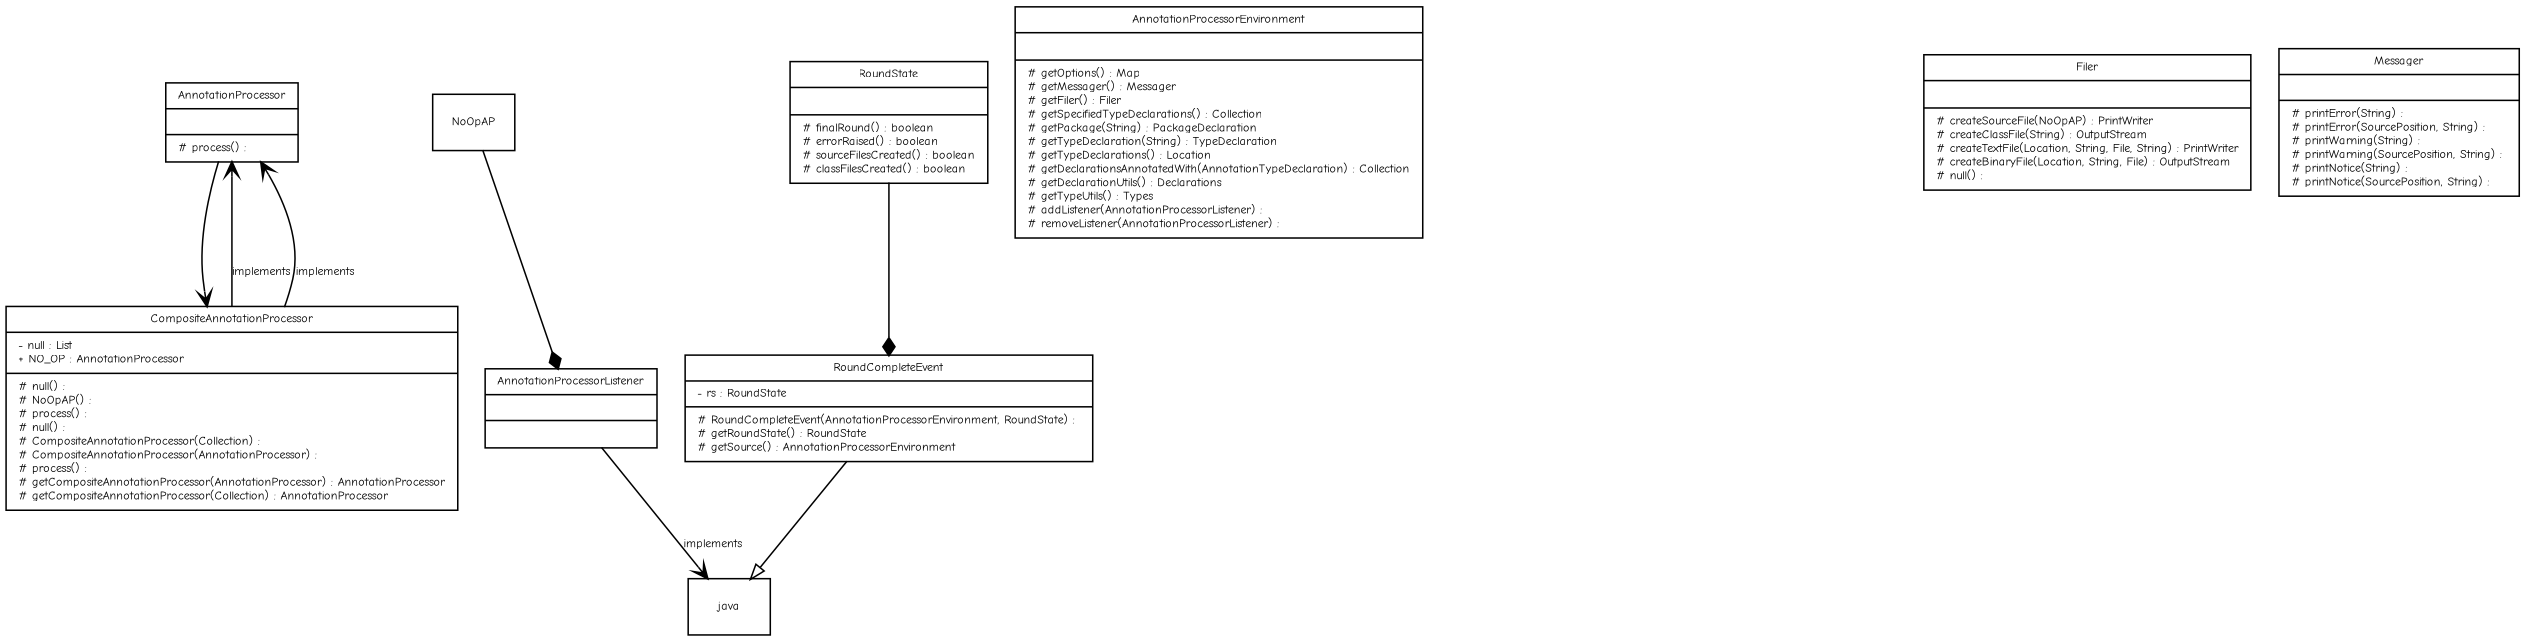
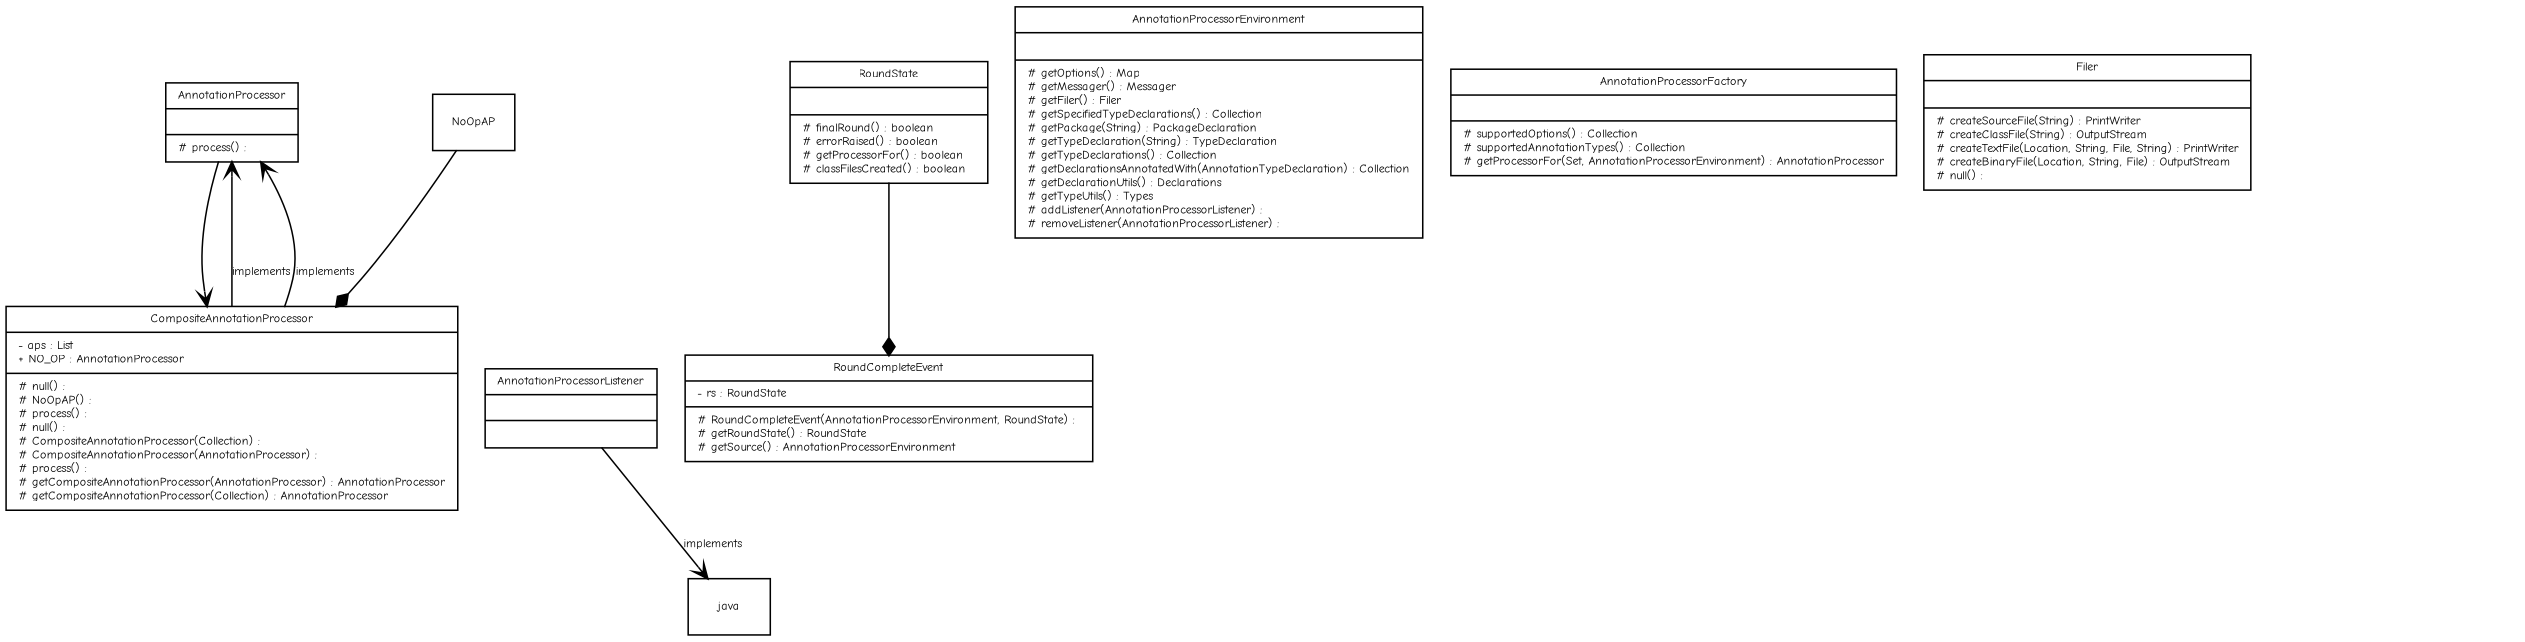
node "Filer": text "# createSourceFile(NoOpAP) : PrintWriter" -> "# createSourceFile(String) : PrintWriter"
node "AnnotationProcessorFactory": added
node "Messager": removed
node "RoundState": text "# sourceFilesCreated() : boolean" -> "# getProcessorFor() : boolean"
node "AnnotationProcessorEnvironment": text "# getTypeDeclarations() : Location" -> "# getTypeDeclarations() : Collection"
edge "NoOpAP" -> "AnnotationProcessorListener": now "NoOpAP" -> "CompositeAnnotationProcessor"
node "CompositeAnnotationProcessor": text "- null : List" -> "- aps : List"
edge "RoundCompleteEvent" -> "java": removed
